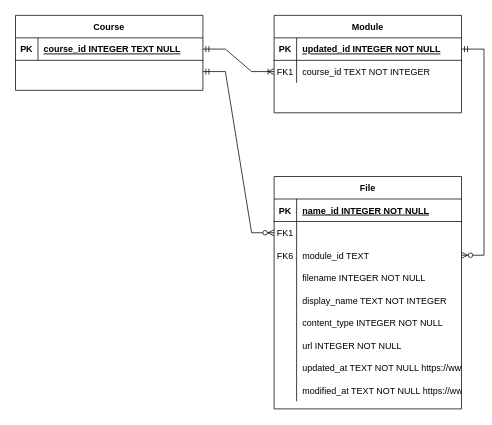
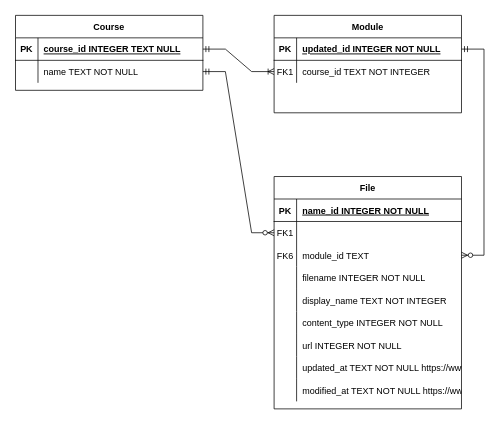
node "name TEXT NOT NULL": added
